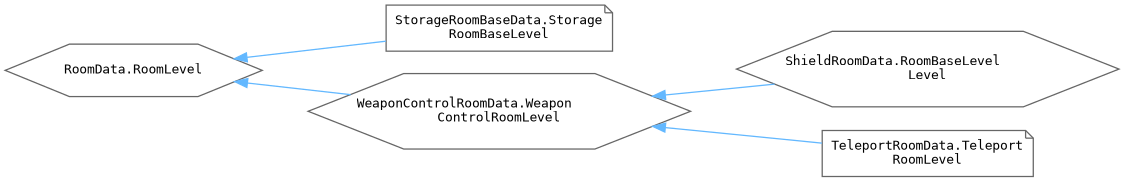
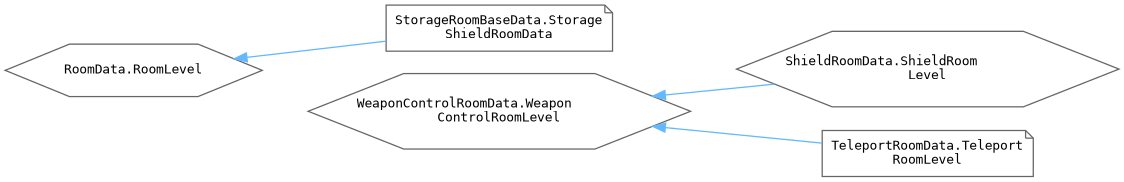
node "StorageRoomBaseData.Storage RoomBaseLevel": label "StorageRoomBaseData.Storage RoomBaseLevel" -> "StorageRoomBaseData.Storage ShieldRoomData"
node "ShieldRoomData.RoomBaseLevel Level": label "ShieldRoomData.RoomBaseLevel Level" -> "ShieldRoomData.ShieldRoom Level"
edge "WeaponControlRoomData.Weapon ControlRoomLevel" -> "RoomData.RoomLevel": removed
